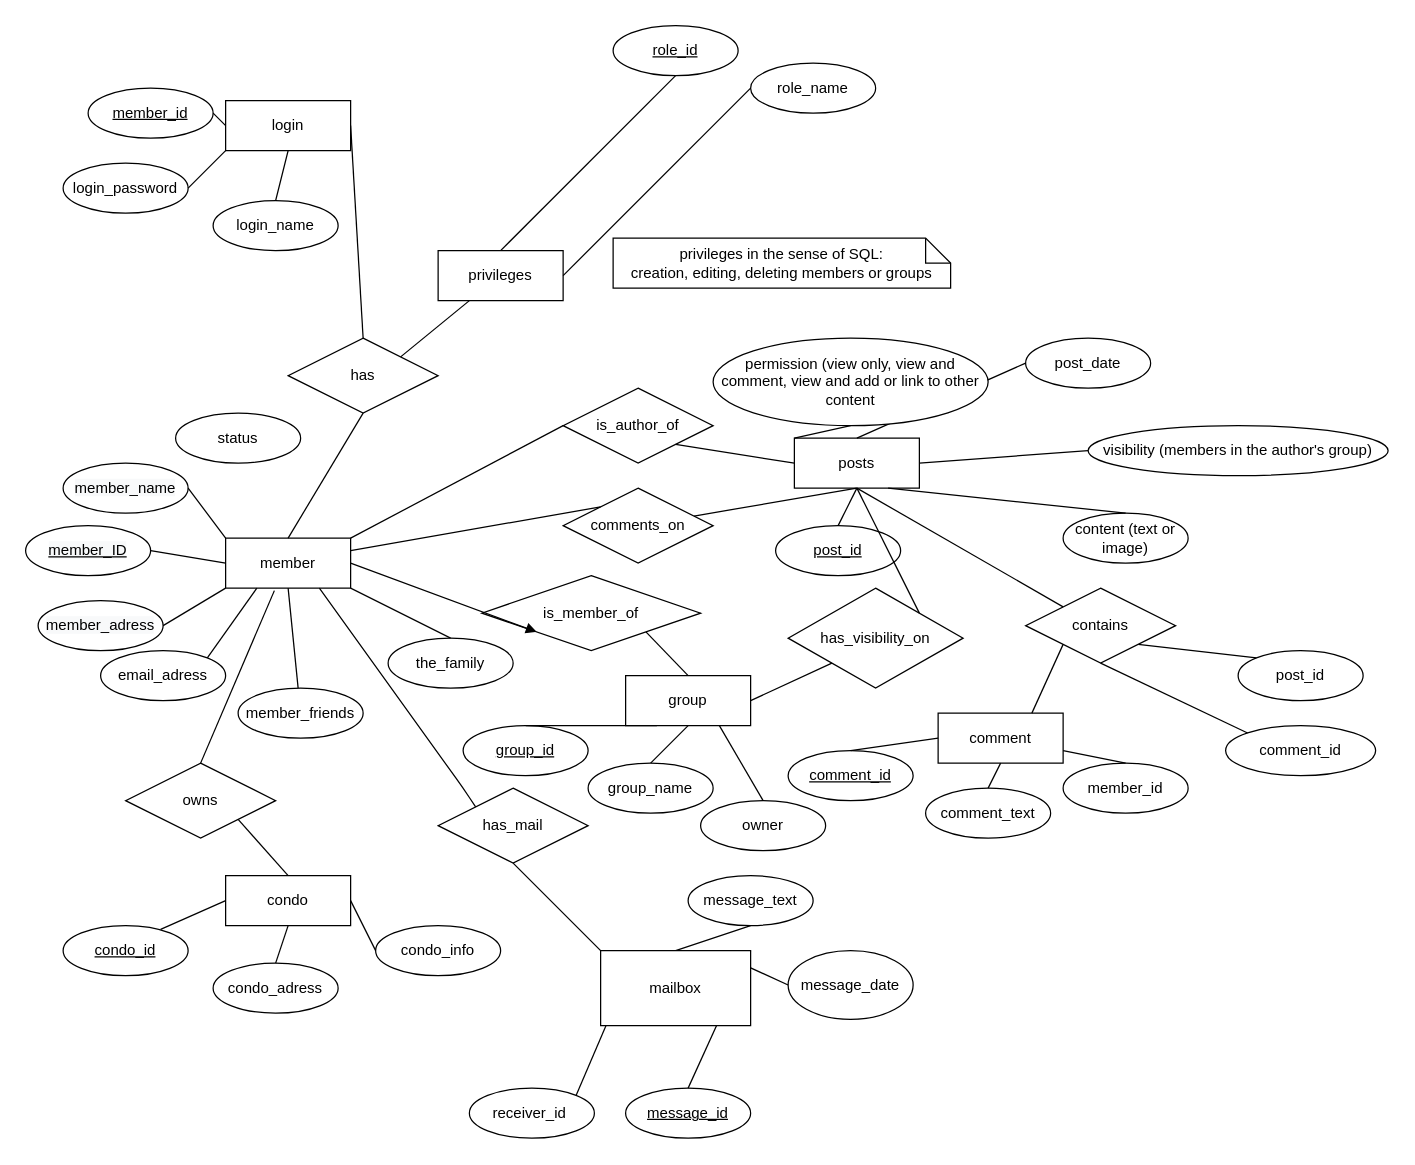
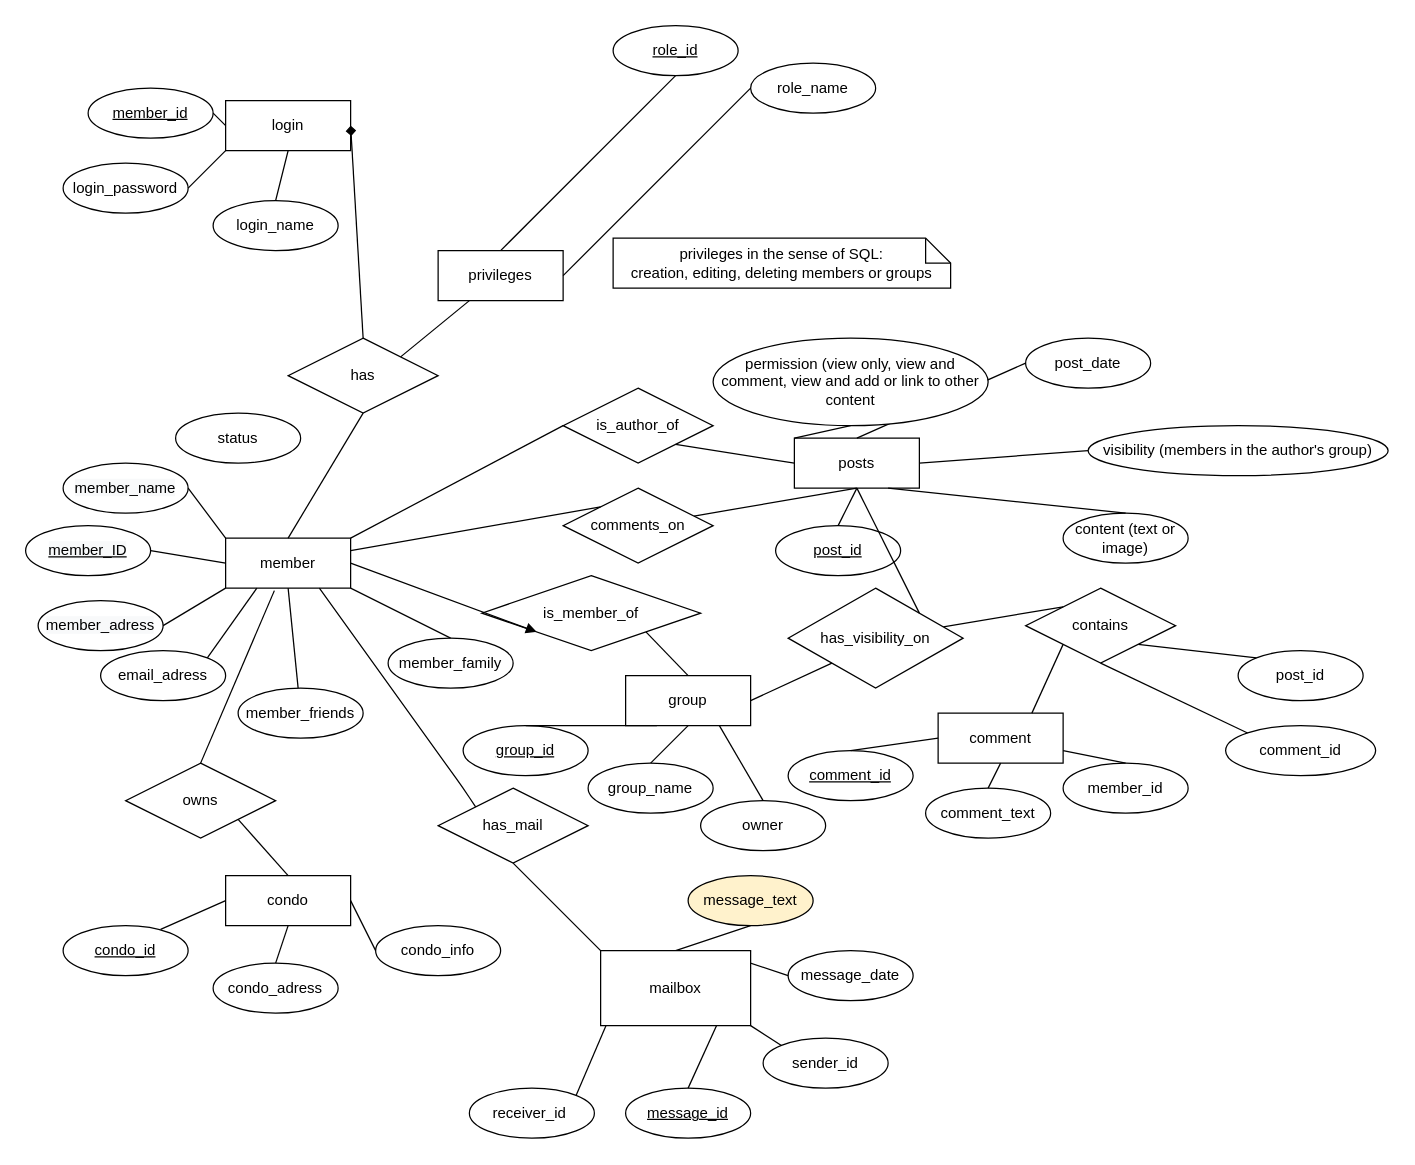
edge "login" -- "has": arrowhead none -> diamond
edge "posts" -- "contains": now "has_visibility_on" -- "contains"
node "the_family": label "the_family" -> "member_family"
node "message_text": fillcolor #ffffff -> #fff2cc
node "message_date": size 125x69 -> 125x50
edge "mailbox" -- "sender_id": added
node "sender_id": added
